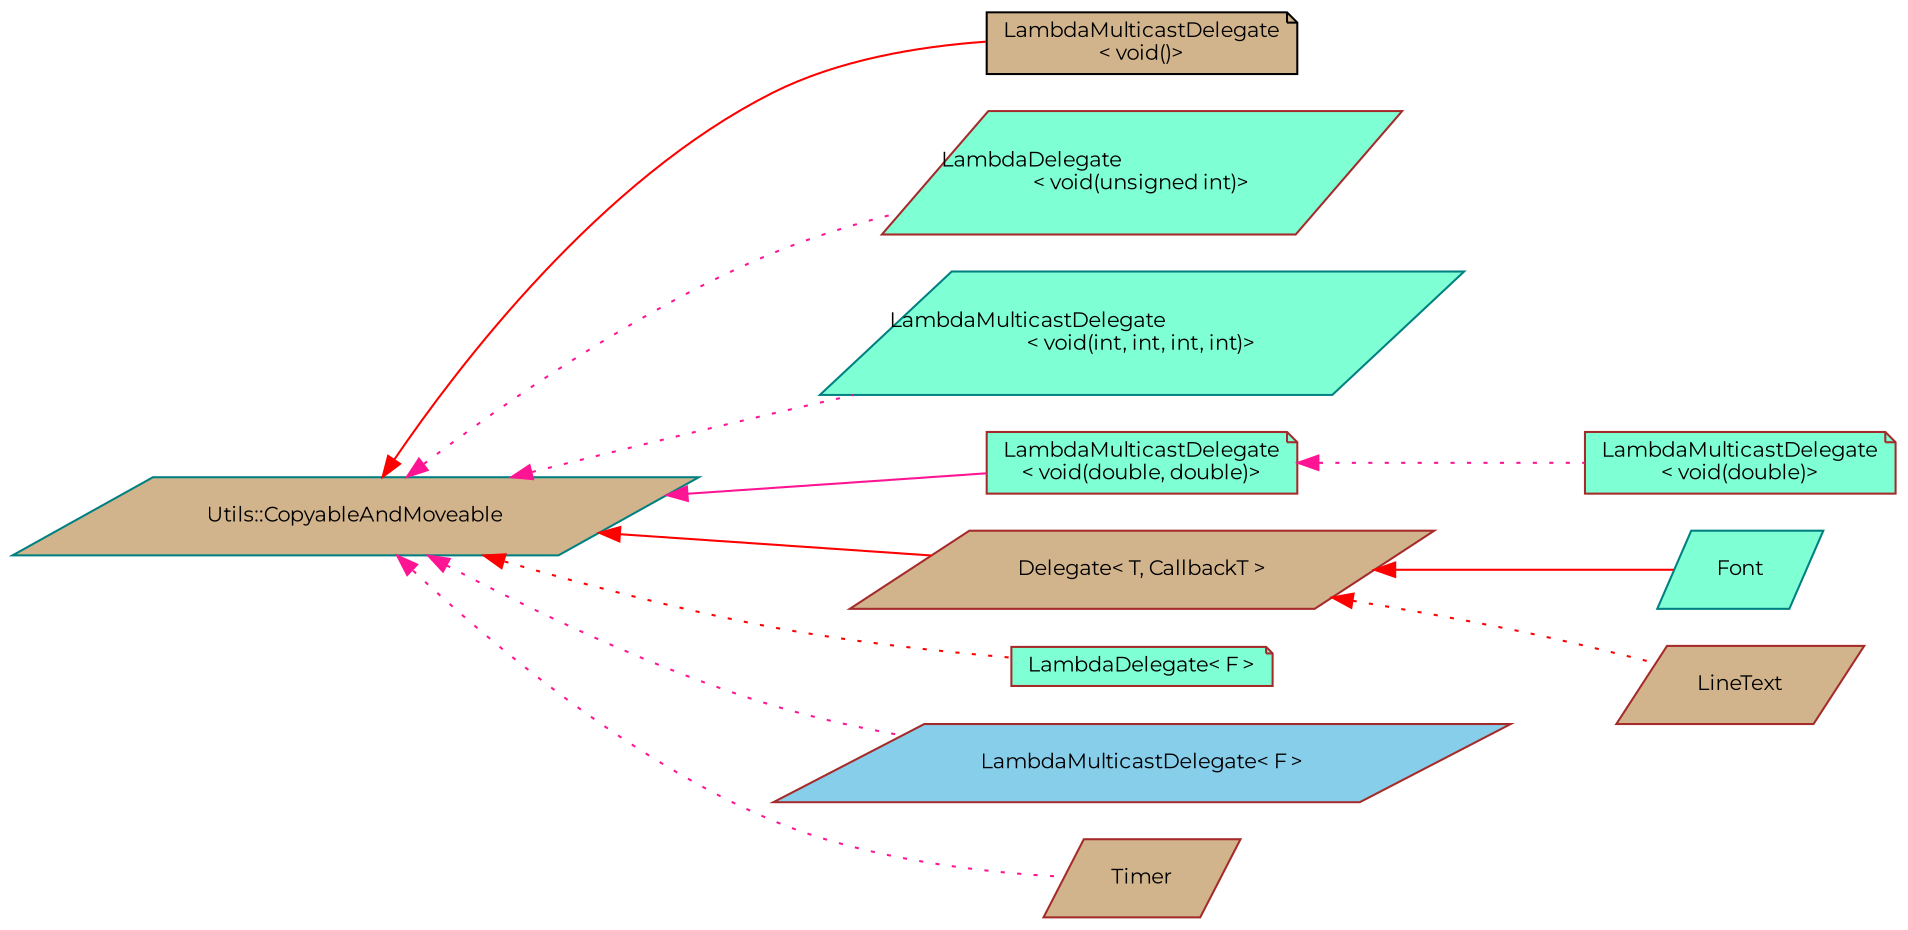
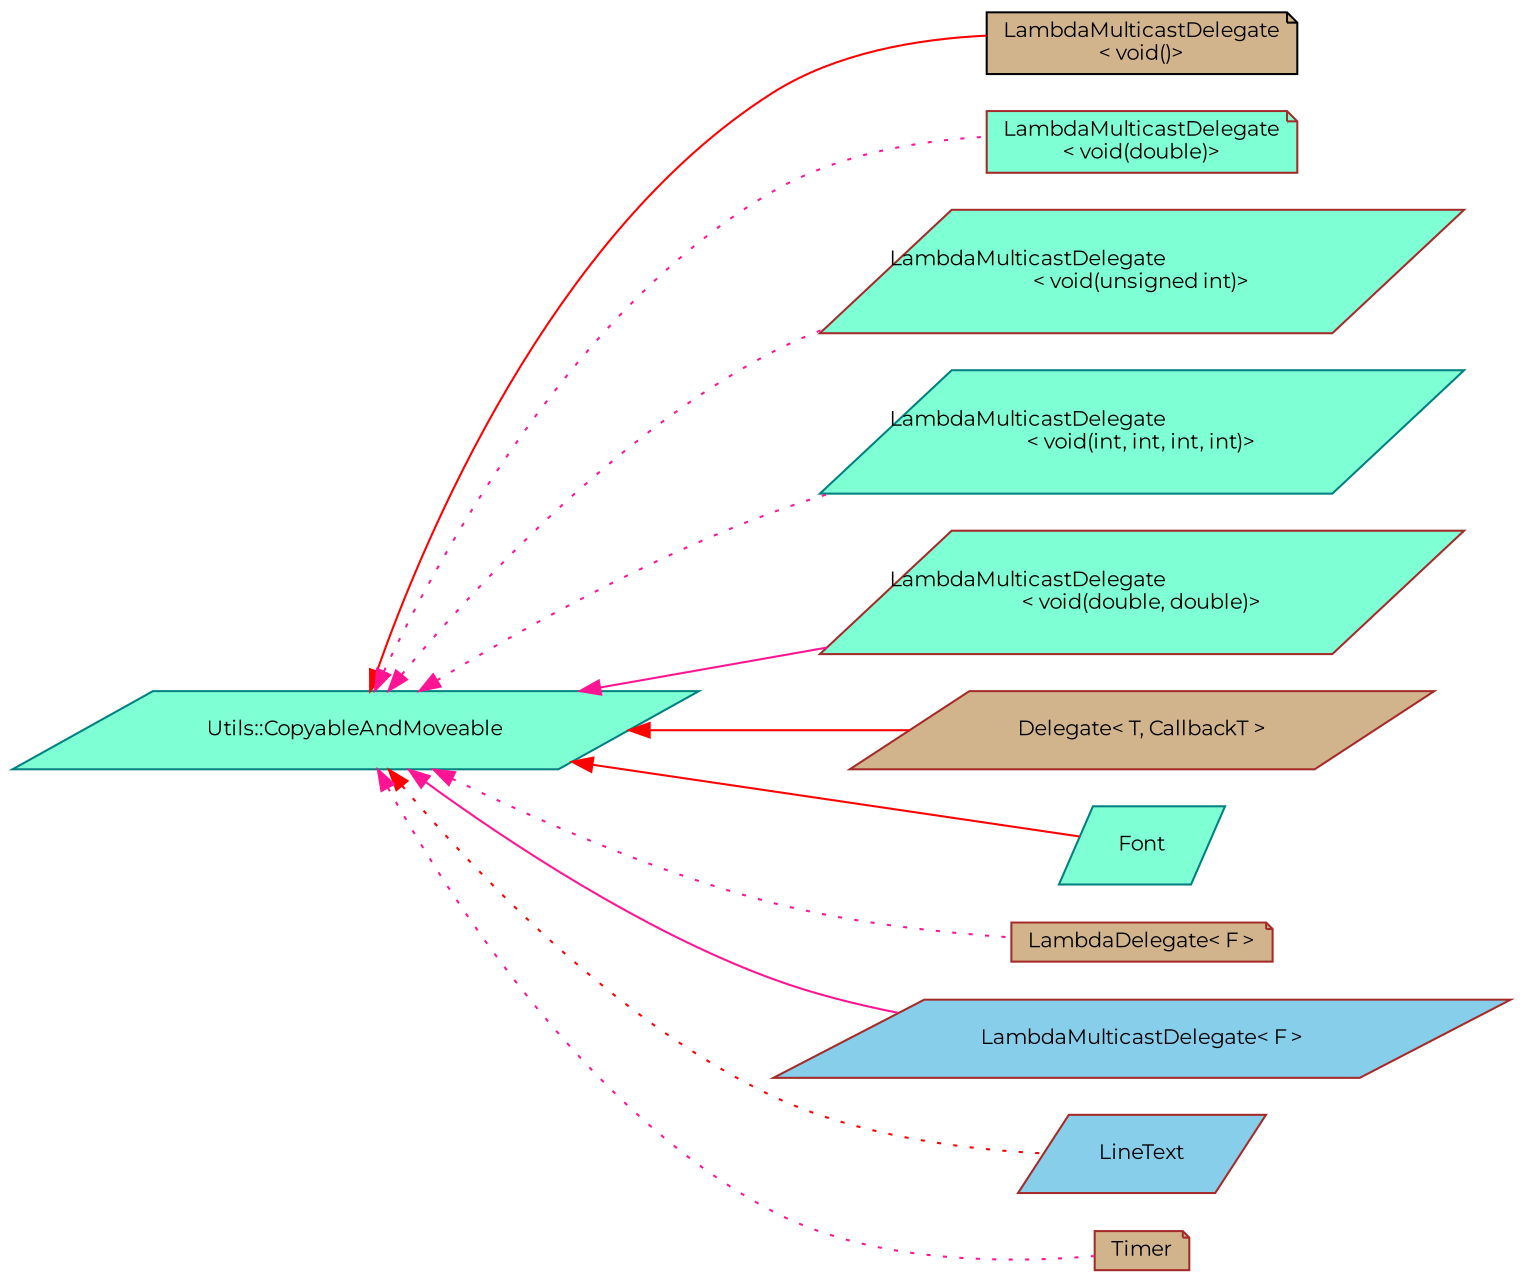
node "LambdaDelegate < void(unsigned int)>": label "LambdaDelegate < void(unsigned int)>" -> "LambdaMulticastDelegate < void(unsigned int)>"
node "LambdaMulticastDelegate < void(double, double)>": shape note -> parallelogram
edge "LambdaMulticastDelegate < void(double)>" -> "LambdaMulticastDelegate < void(double, double)>": now "LambdaMulticastDelegate < void(double)>" -> "Utils::CopyableAndMoveable"
node "Utils::CopyableAndMoveable": fillcolor tan -> aquamarine
edge "Font" -> "Delegate< T, CallbackT >": now "Font" -> "Utils::CopyableAndMoveable"
edge "LambdaDelegate< F >" -> "Utils::CopyableAndMoveable": color red -> deeppink
edge "LineText" -> "Delegate< T, CallbackT >": now "LineText" -> "Utils::CopyableAndMoveable"
node "LambdaDelegate< F >": fillcolor aquamarine -> tan
edge "LambdaMulticastDelegate< F >" -> "Utils::CopyableAndMoveable": style dotted -> solid
node "LineText": fillcolor tan -> skyblue
node "Timer": shape parallelogram -> note
